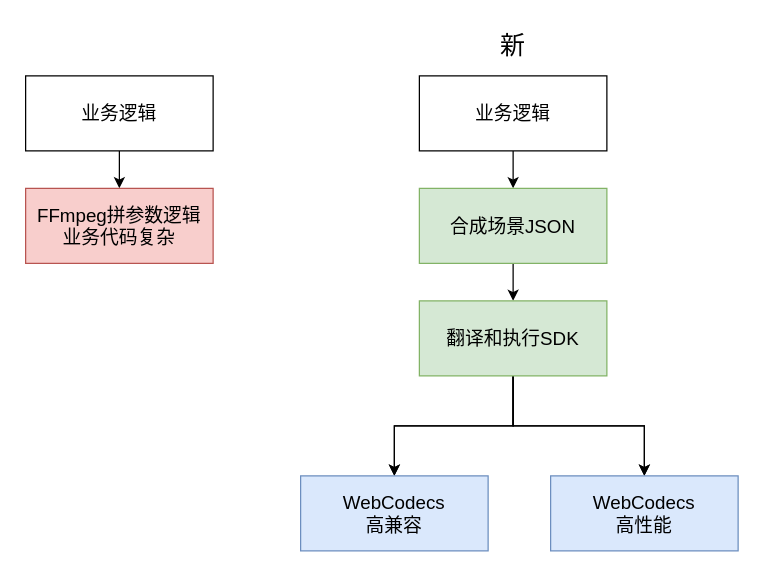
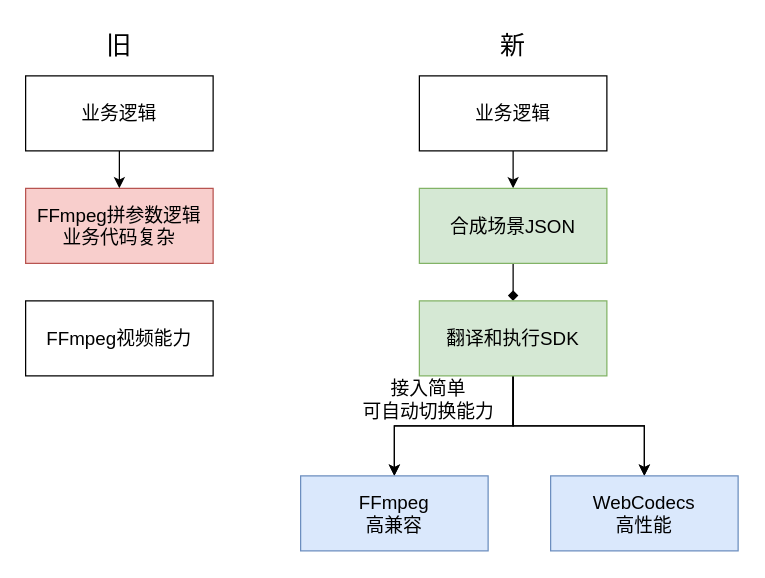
node "旧": added
edge "合成场景JSON" -> "翻译和执行SDK": arrowhead classic -> diamond
node "FFmpeg视频能力": added
node "接入简单 可自动切换能力": added
node "WebCodecs 高兼容": label "WebCodecs 高兼容" -> "FFmpeg 高兼容"
